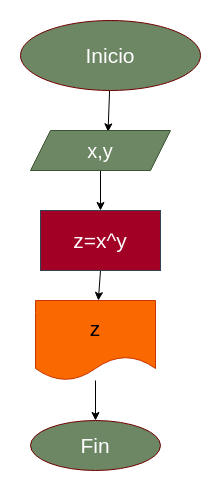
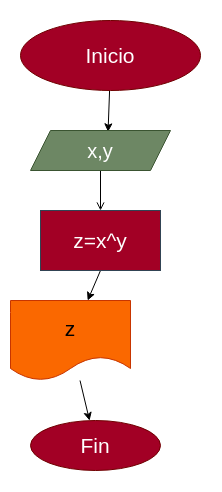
node "Inicio": fillcolor #6d8764 -> #a20025
edge "x,y" -> "z=x^y": arrowhead classic -> open
node "z": moved (96, 341) -> (71, 341)
node "Fin": fillcolor #6d8764 -> #a20025
